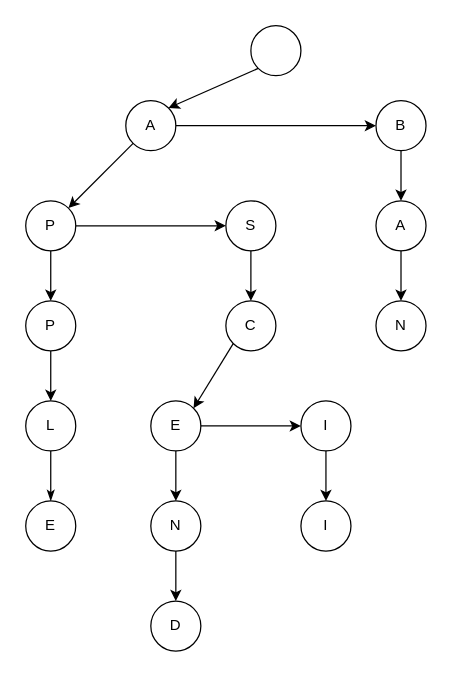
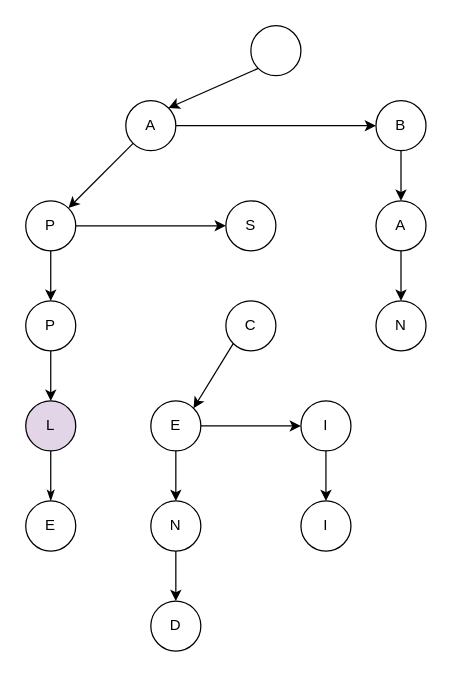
edge "S" -> "C": removed
node "L": fillcolor #ffffff -> #e1d5e7
